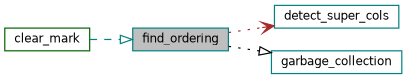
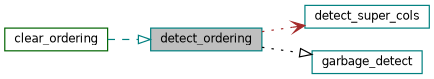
node "clear_mark": label "clear_mark" -> "clear_ordering"
node "find_ordering": label "find_ordering" -> "detect_ordering"
node "garbage_collection": label "garbage_collection" -> "garbage_detect"
